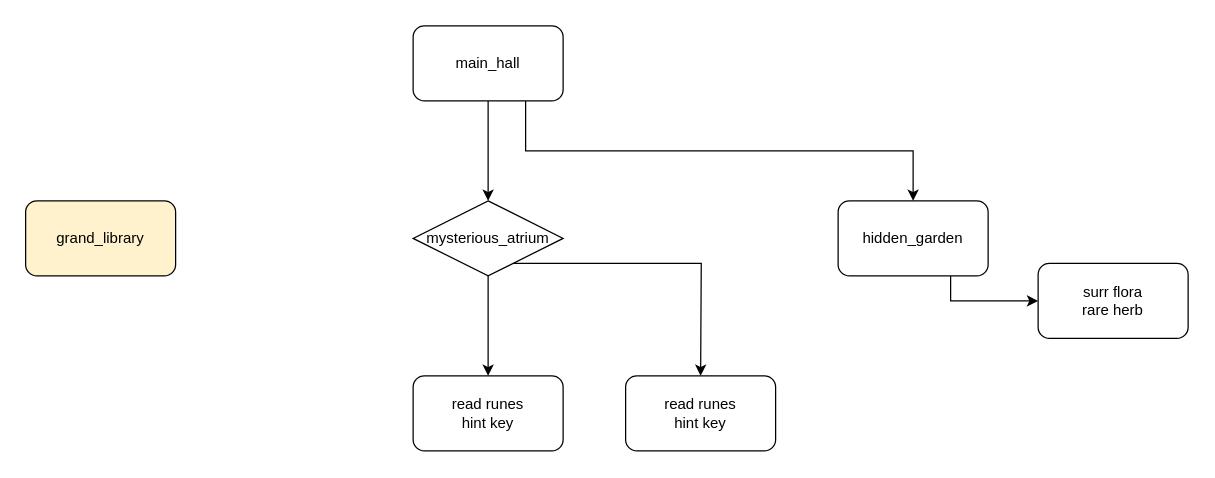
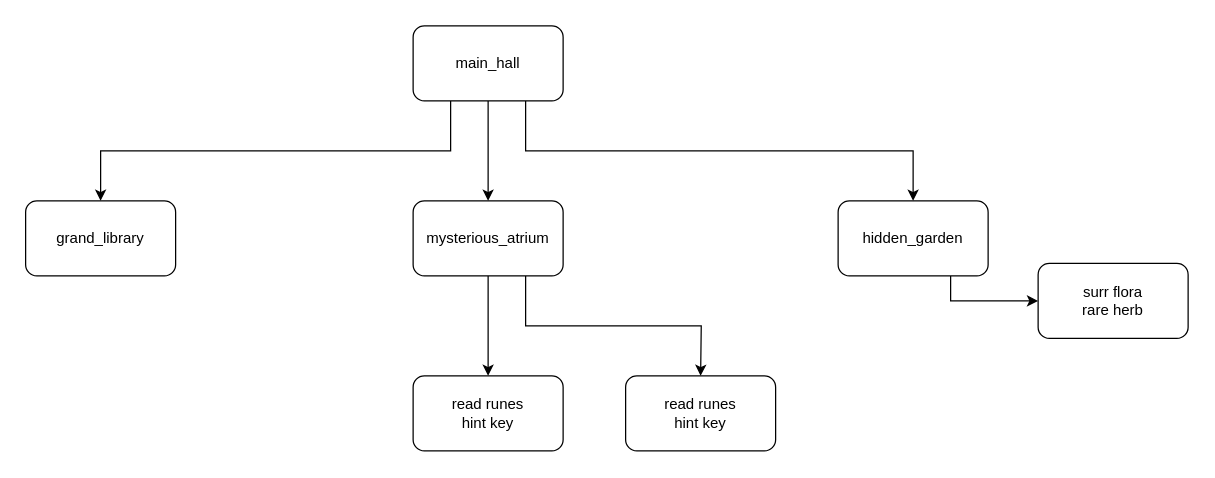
edge "main_hall" -> "grand_library": added
node "grand_library": fillcolor #fff2cc -> #ffffff
node "mysterious_atrium": shape diamond -> rounded rectangle
